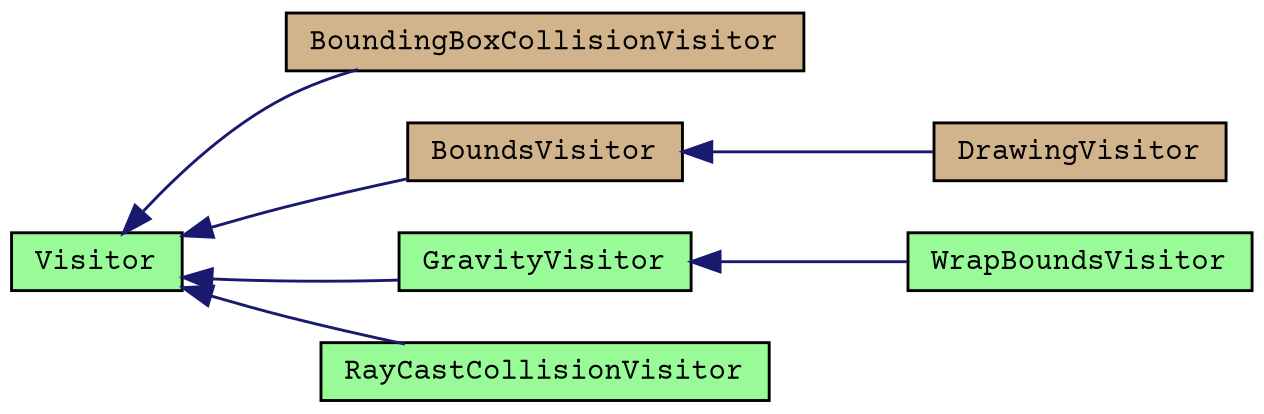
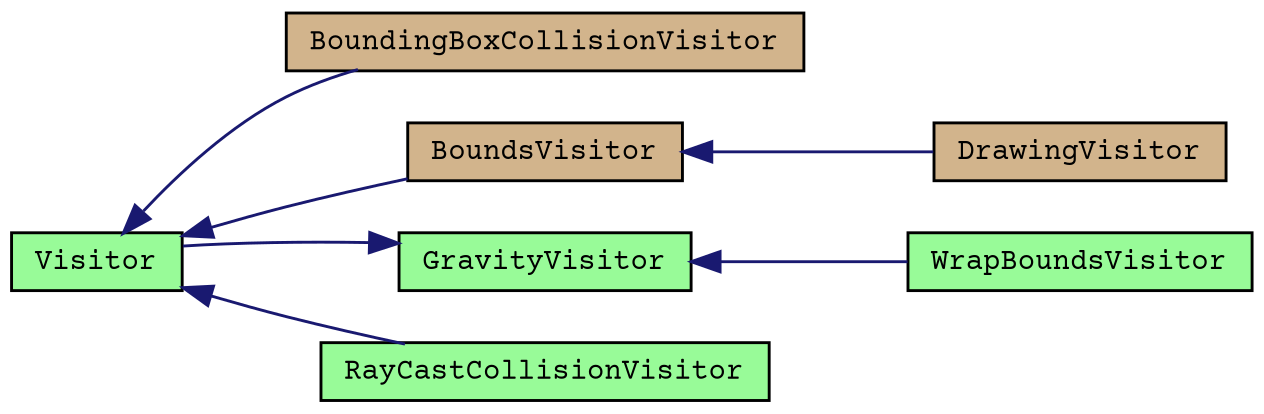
edge "GravityVisitor" -> "Visitor": reversed
